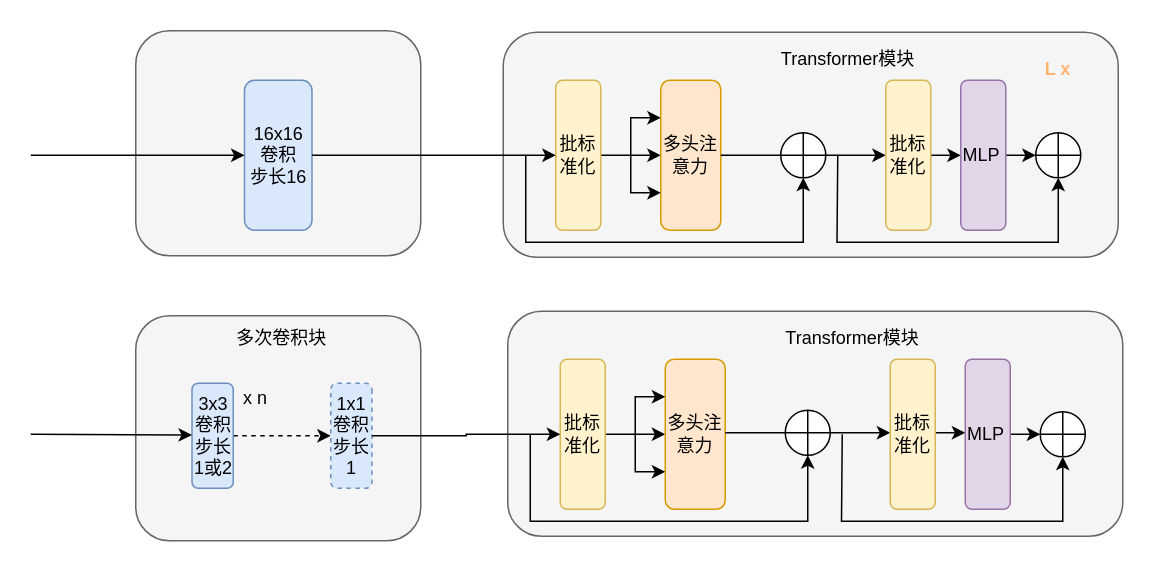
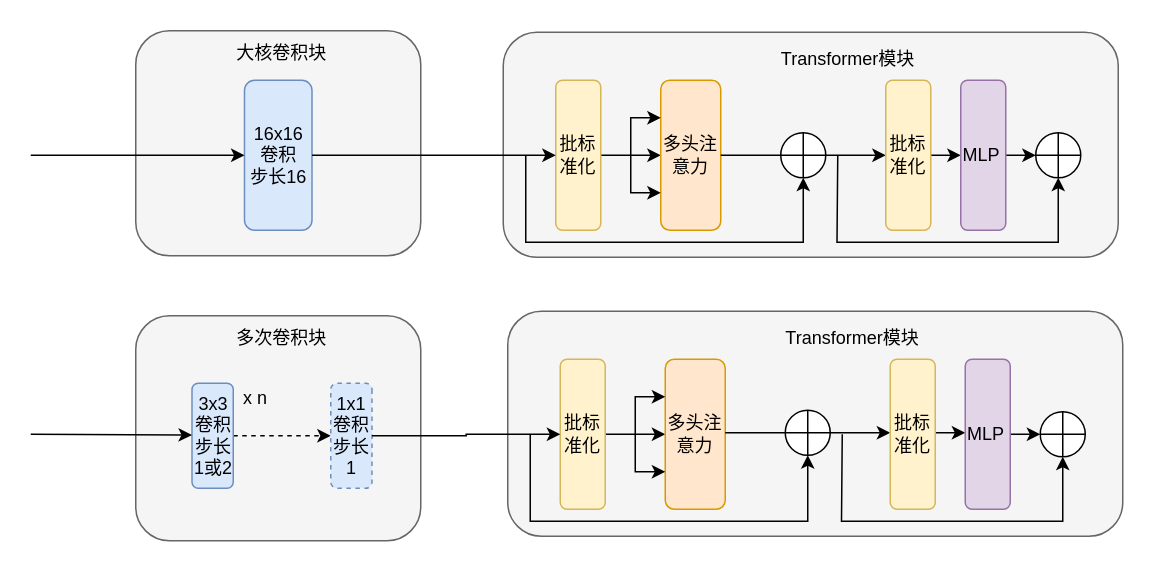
node "大核卷积块": added
node "L x": removed
